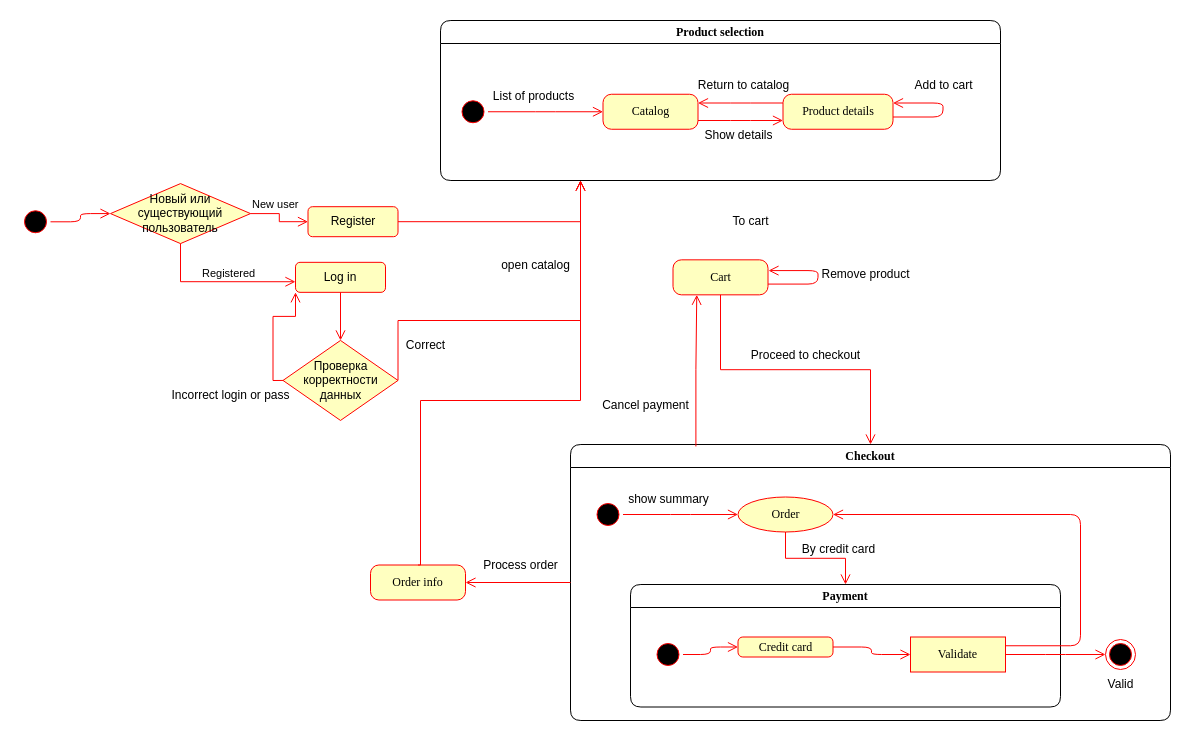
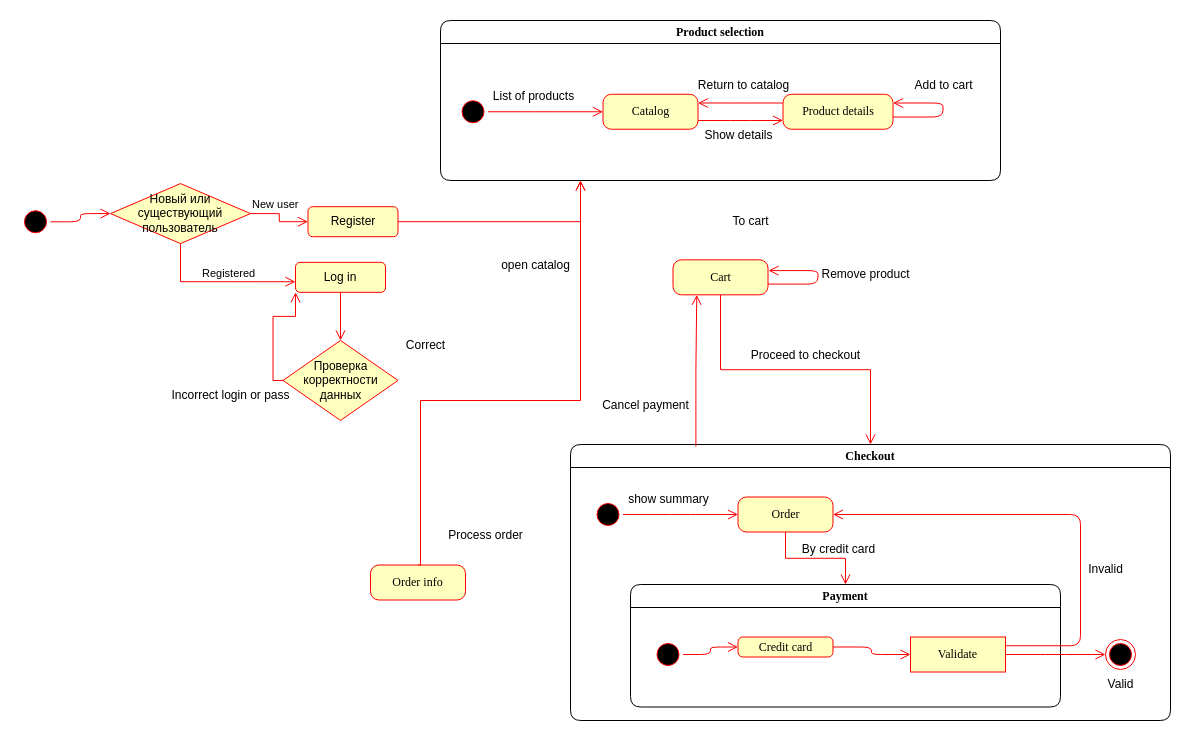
edge "Проверка корректности данных" -> "Product selection": removed
node "Order": shape ellipse -> rounded rectangle
node "Process order": moved (521, 566) -> (486, 536)
node "Invalid": added
edge "Checkout" -> "Order info": removed
